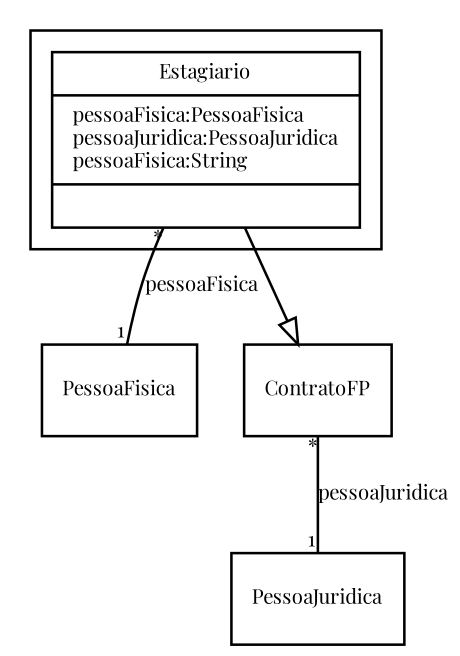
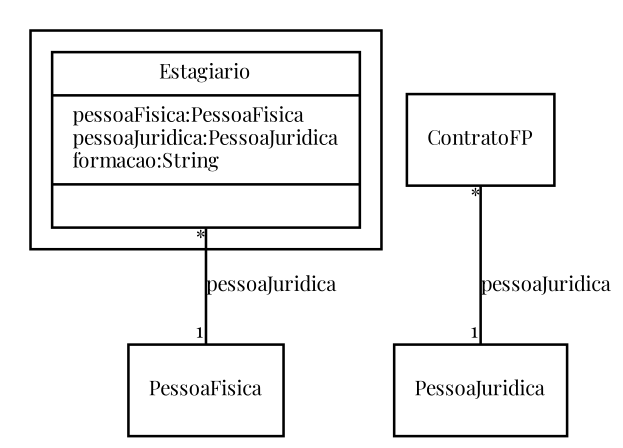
node "Estagiario": text "pessoaFisica:String" -> "formacao:String"
edge "Estagiario" -> "ContratoFP": removed
edge "Estagiario" -- "PessoaFisica": label "pessoaFisica" -> "pessoaJuridica"
